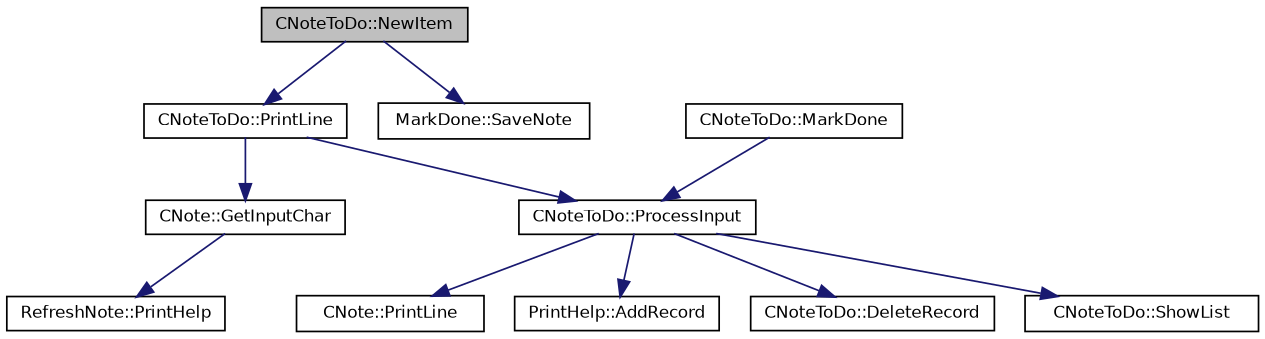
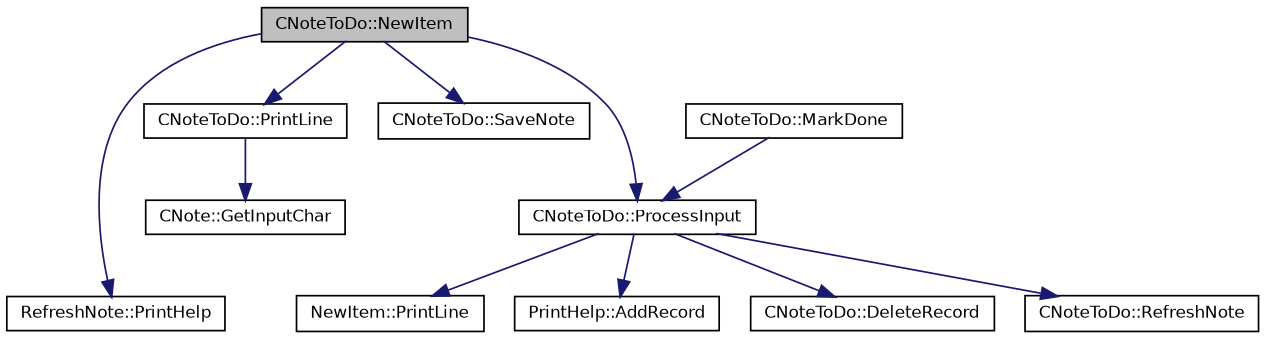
node "MarkDone::SaveNote": label "MarkDone::SaveNote" -> "CNoteToDo::SaveNote"
edge "CNoteToDo::PrintLine" -> "CNoteToDo::ProcessInput": now "CNoteToDo::NewItem" -> "CNoteToDo::ProcessInput"
edge "CNote::GetInputChar" -> "RefreshNote::PrintHelp": now "CNoteToDo::NewItem" -> "RefreshNote::PrintHelp"
node "CNote::PrintLine": label "CNote::PrintLine" -> "NewItem::PrintLine"
node "CNoteToDo::ShowList": label "CNoteToDo::ShowList" -> "CNoteToDo::RefreshNote"
